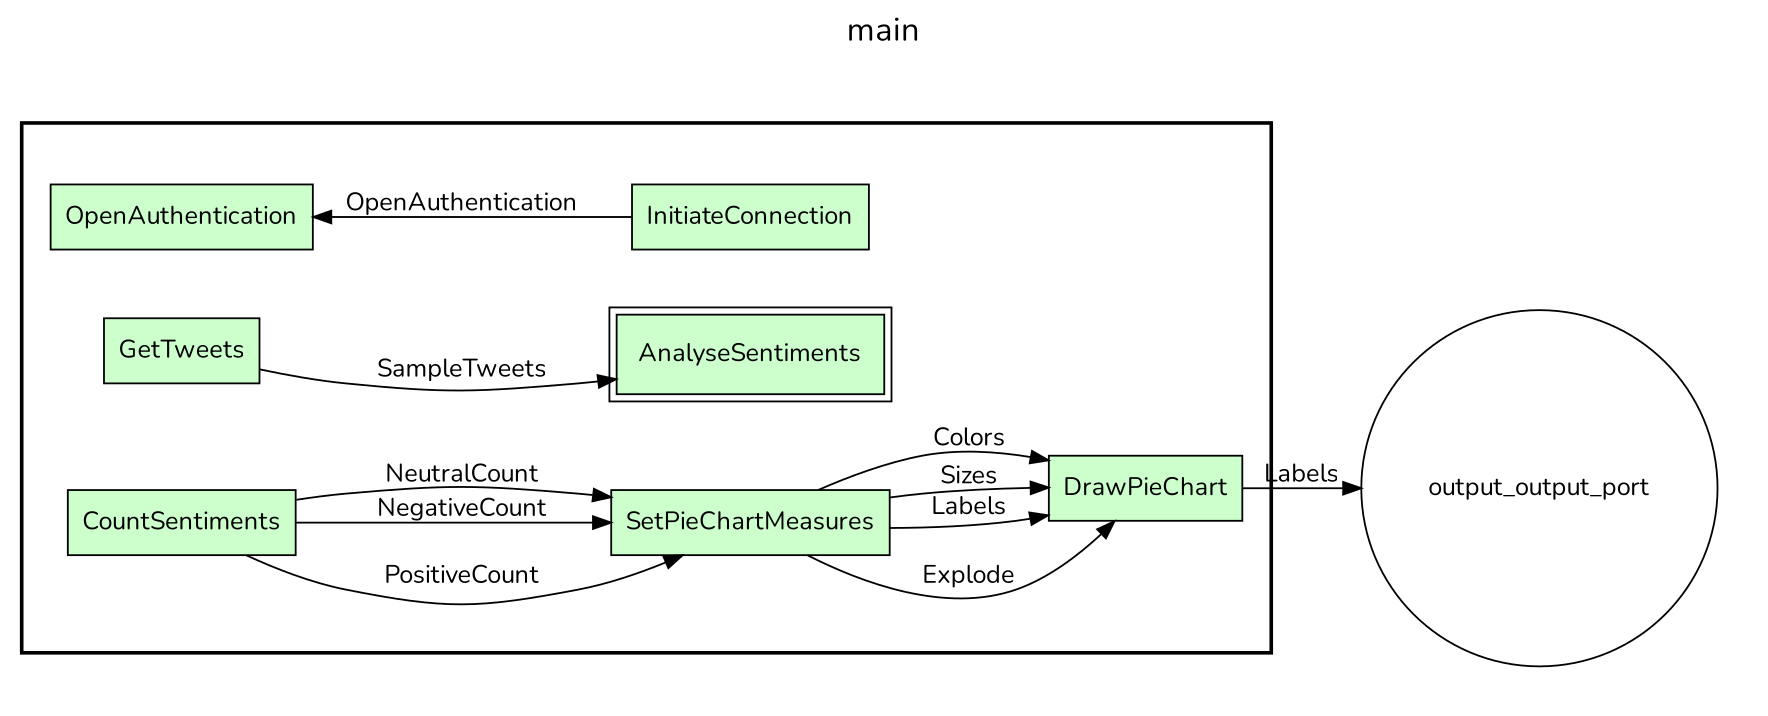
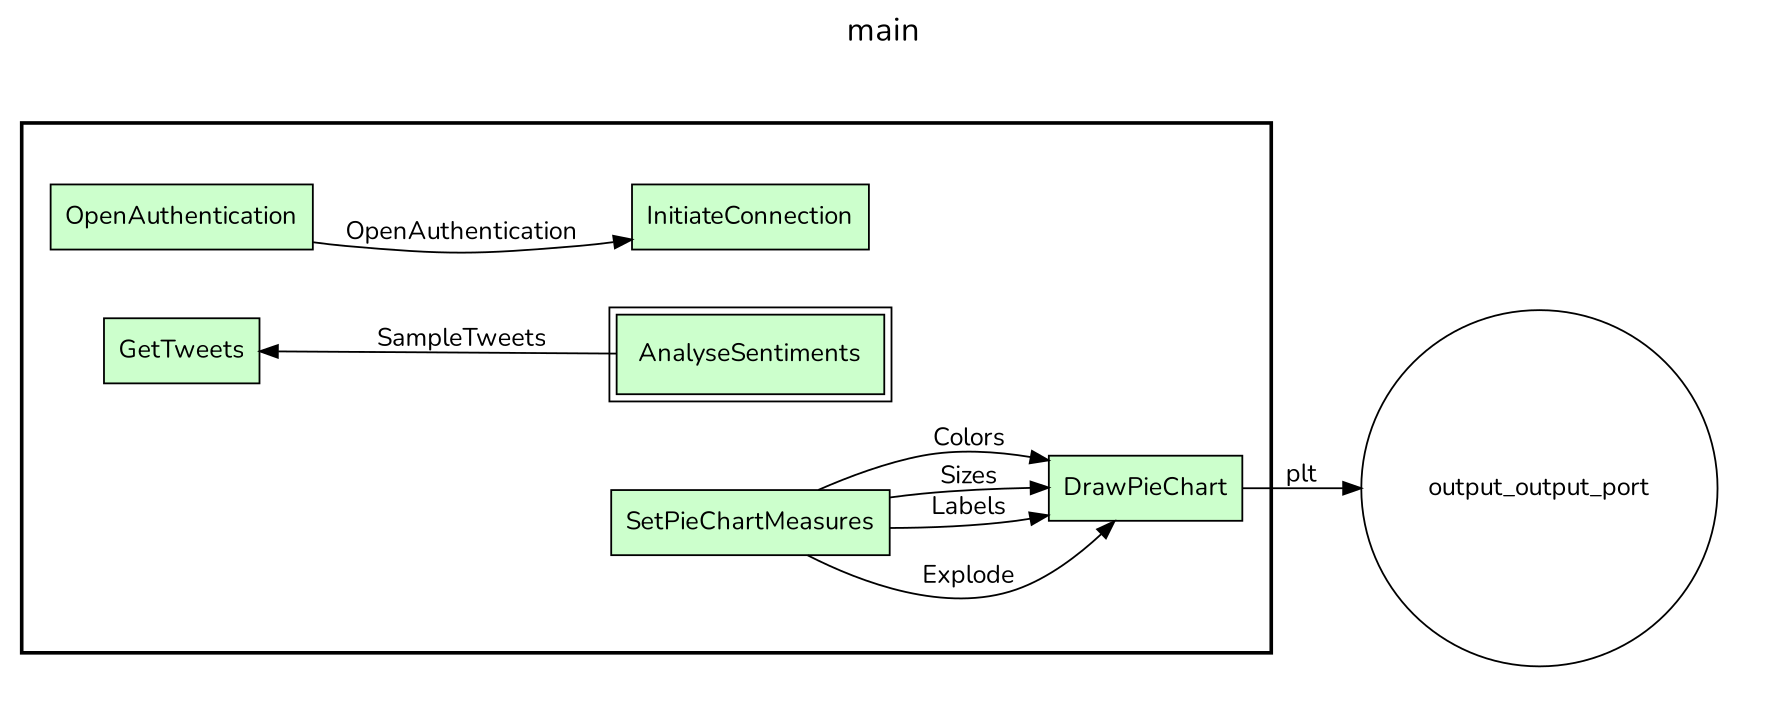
edge "InitiateConnection" -> "OpenAuthentication": reversed
edge "GetTweets" -> "AnalyseSentiments": reversed
edge "DrawPieChart" -> "output_output_port": label "Labels" -> "plt"
node "CountSentiments": removed
